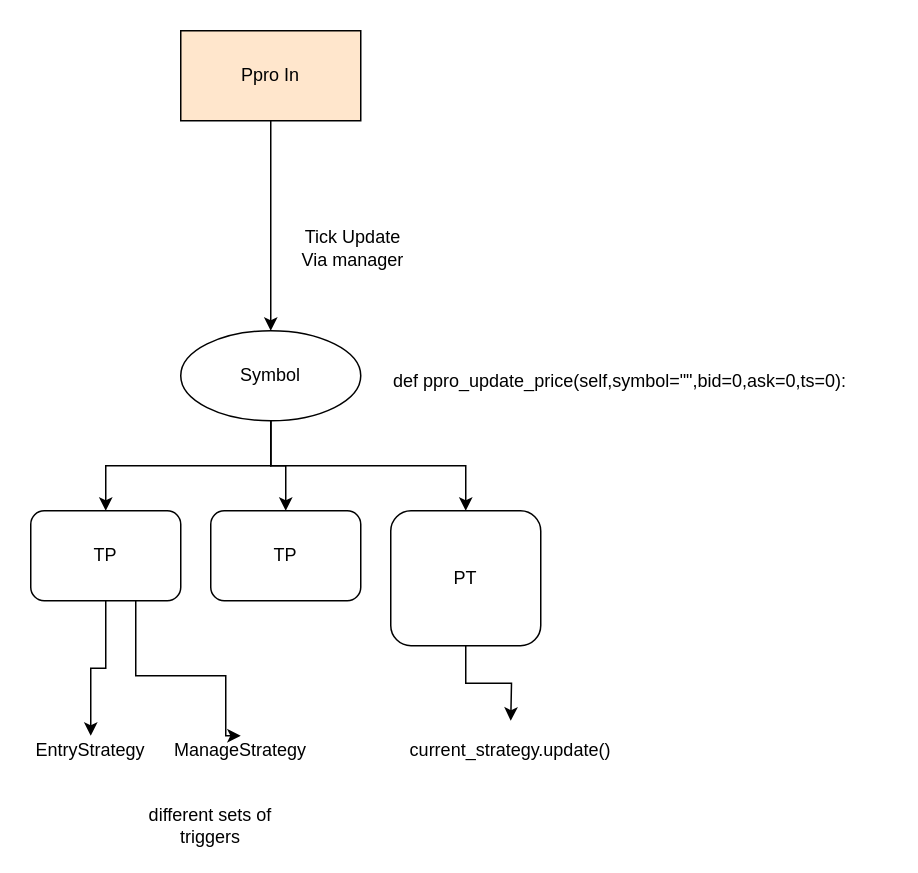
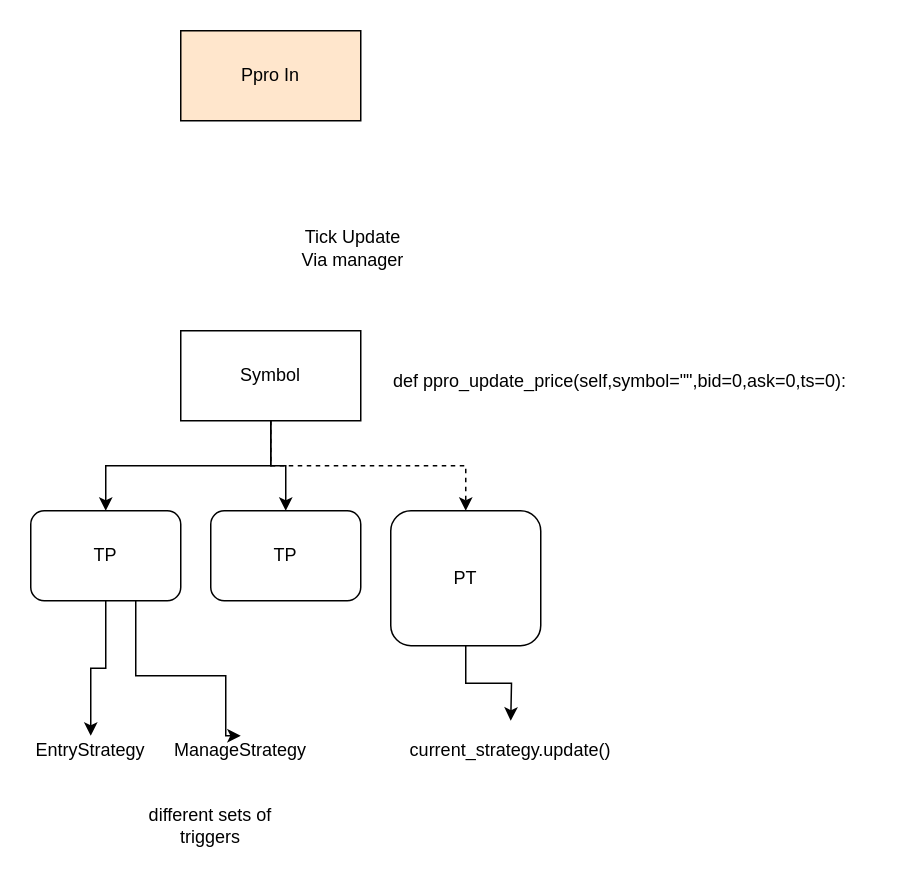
edge "Ppro In" -> "Symbol": removed
node "Symbol": shape ellipse -> rectangle
edge "Symbol" -> "PT": style solid -> dashed
